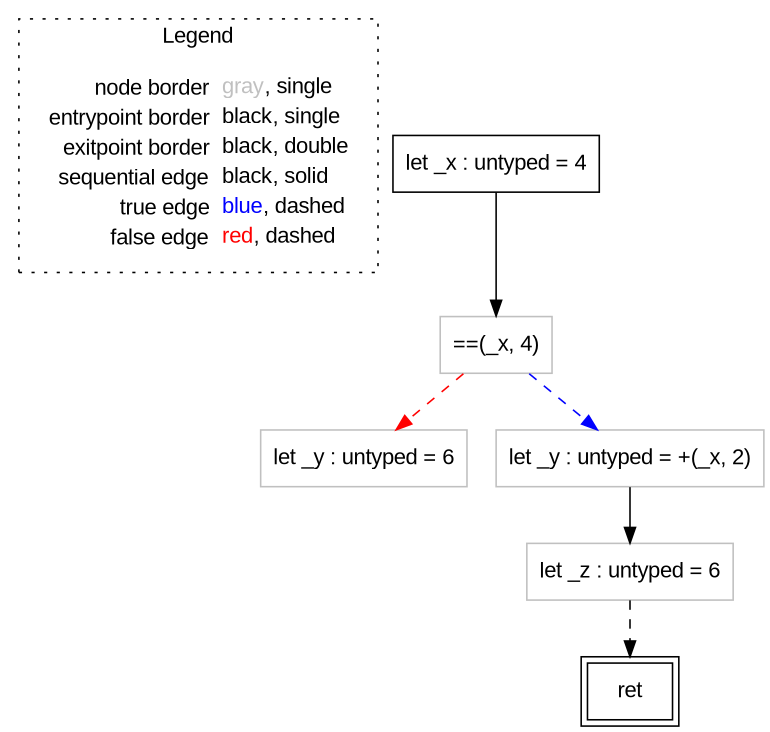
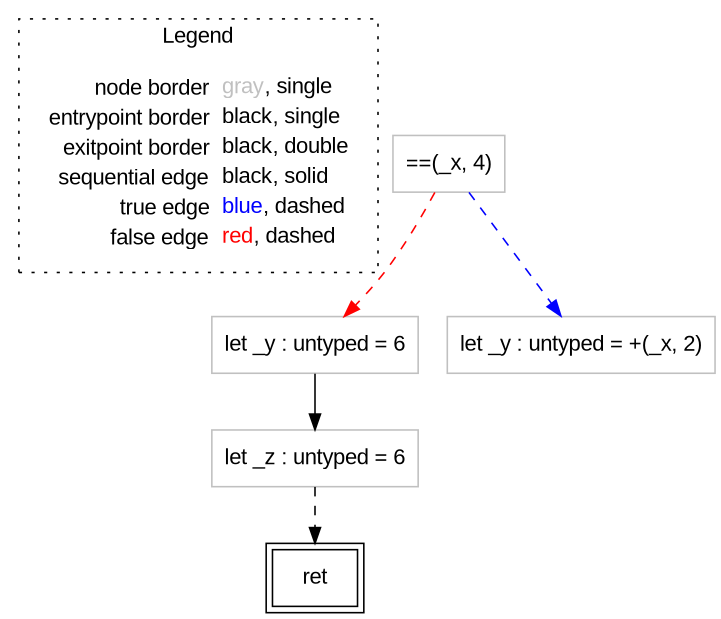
node "let _x : untyped = 4": removed
edge "let _y : untyped = +(_x, 2)" -> "let _z : untyped = 6": now "let _y : untyped = 6" -> "let _z : untyped = 6"
